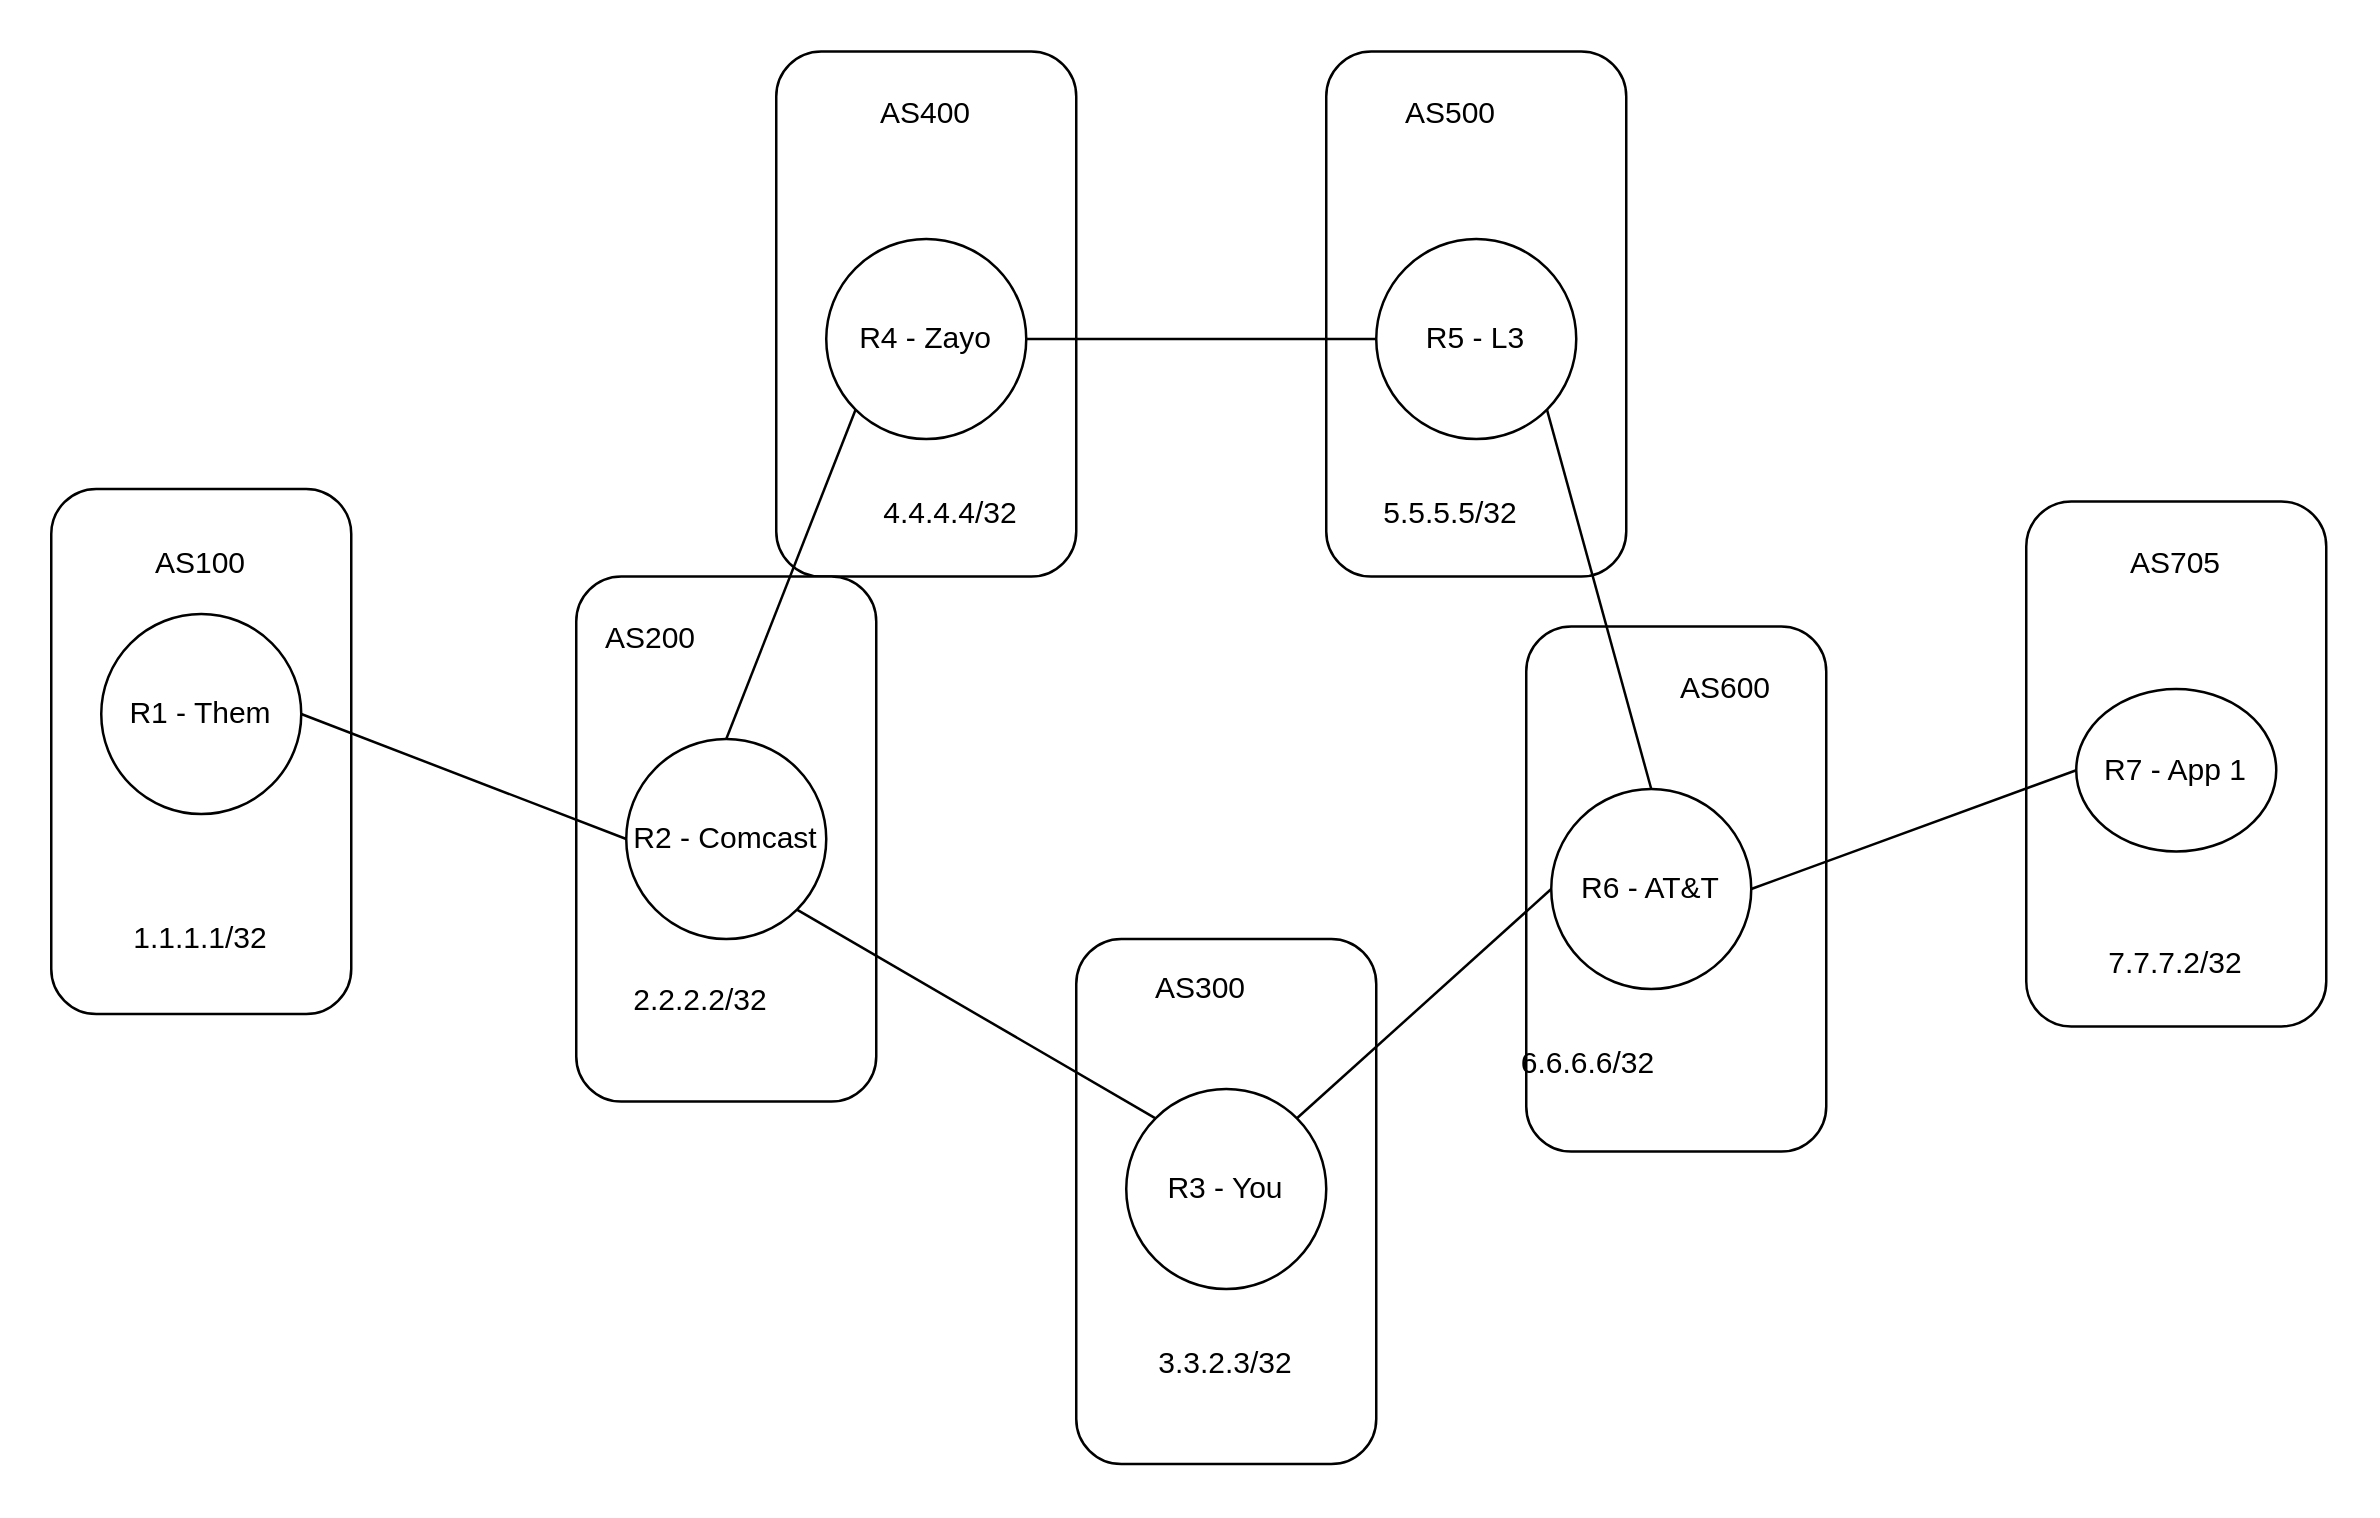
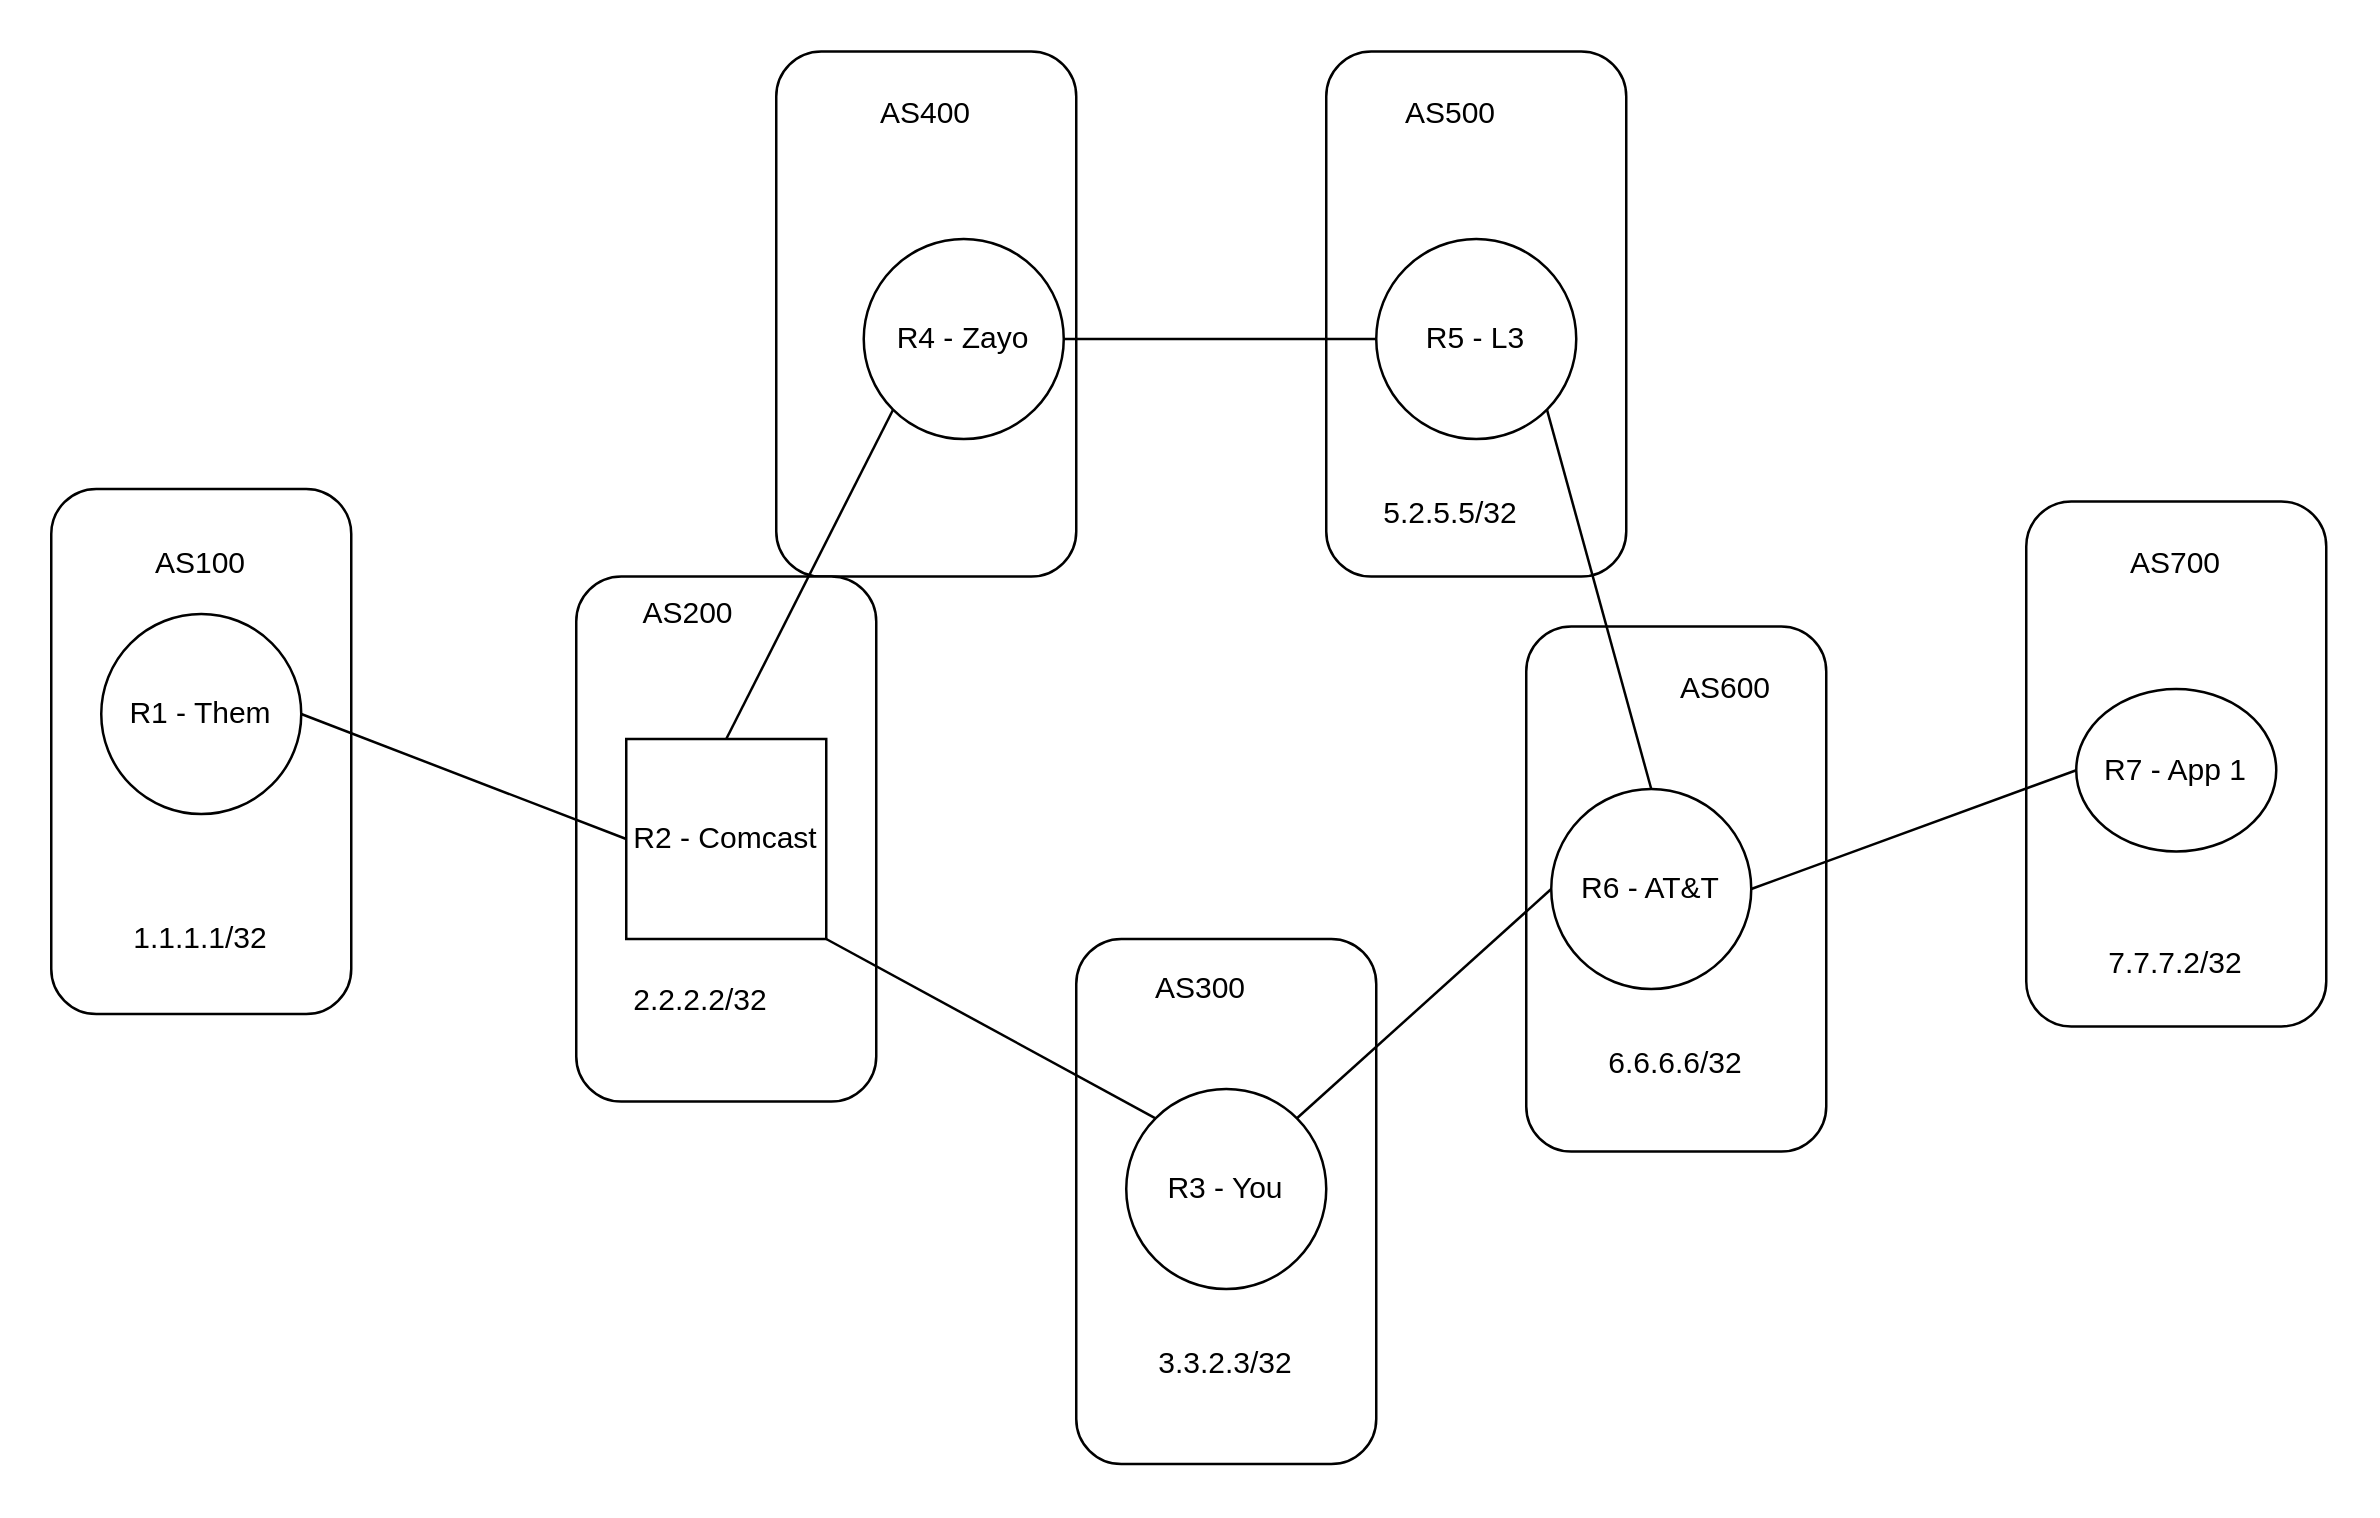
node "R4 - Zayo": moved (926, 339) -> (964, 339)
node "4.4.4.4/32": removed
node "5.5.5.5/32": label "5.5.5.5/32" -> "5.2.5.5/32"
node "AS705": label "AS705" -> "AS700"
node "AS200": moved (651, 639) -> (689, 614)
node "R2 - Comcast": shape ellipse -> rectangle
node "6.6.6.6/32": moved (1589, 1064) -> (1676, 1064)
